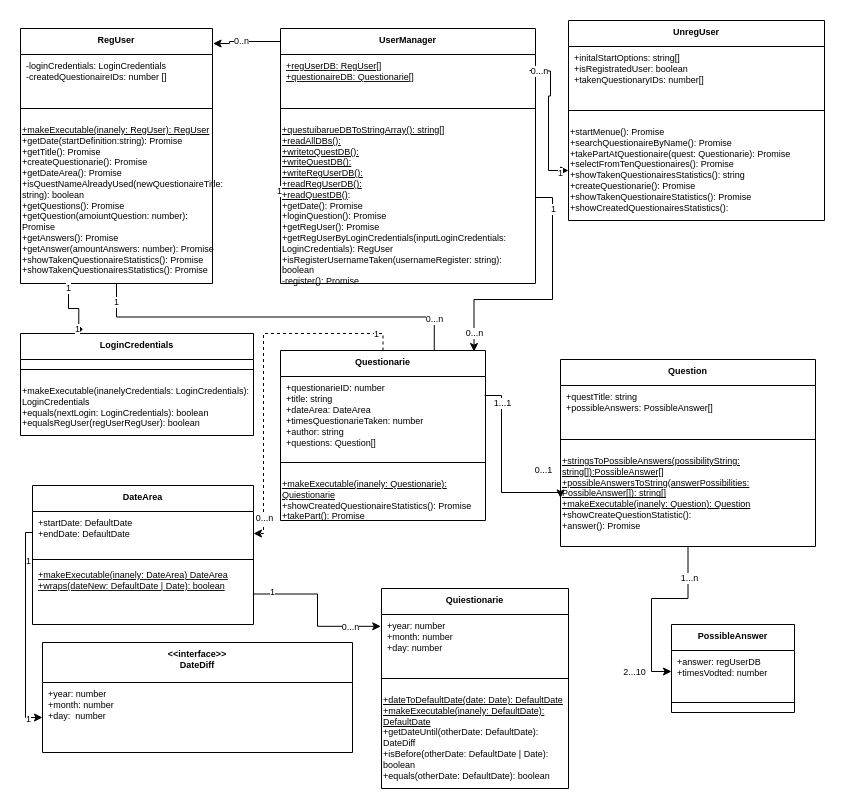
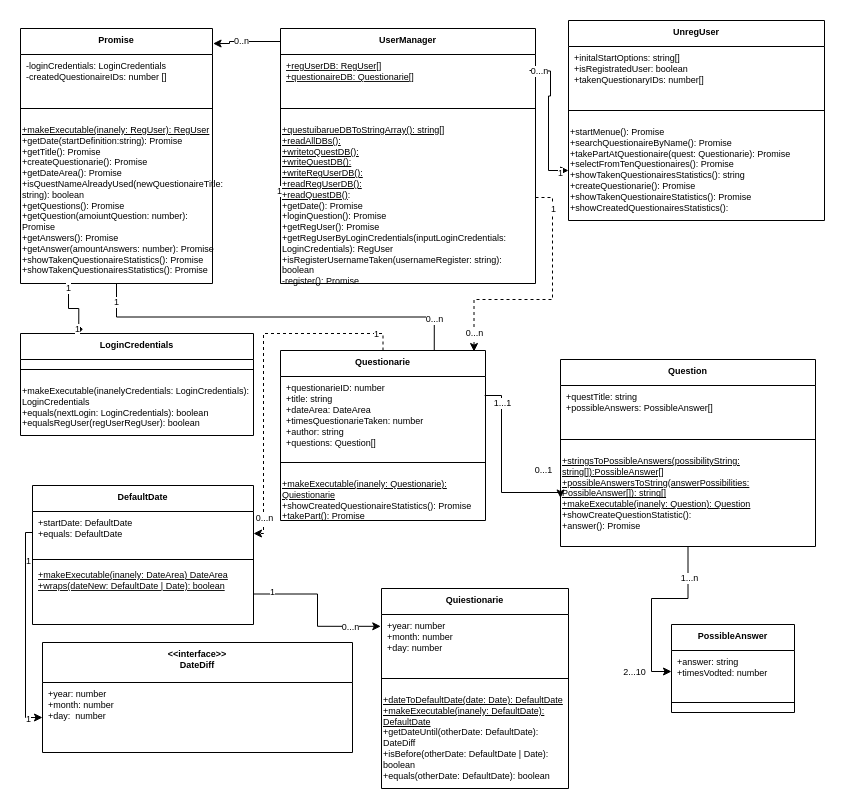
node "RegUser": label "RegUser" -> "Promise"
edge "UserManager" -> "Questionarie": style solid -> dashed
node "DateArea": label "DateArea" -> "DefaultDate"
node "+startDate: DefaultDate +endDate: DefaultDate": label "+startDate: DefaultDate +endDate: DefaultDate" -> "+startDate: DefaultDate +equals: DefaultDate"
node "+answer: regUserDB +timesVodted: number": label "+answer: regUserDB +timesVodted: number" -> "+answer: string +timesVodted: number"
